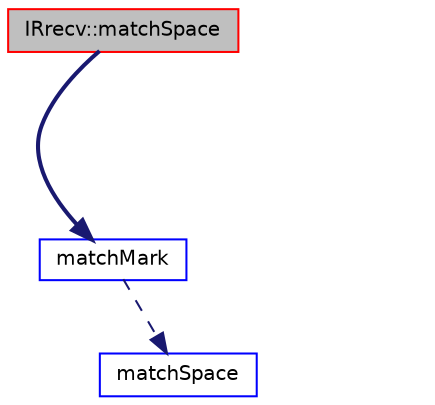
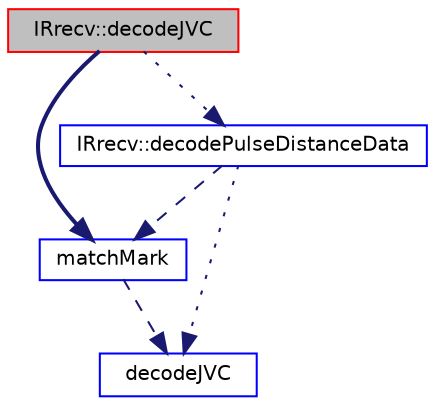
node "IRrecv::matchSpace": label "IRrecv::matchSpace" -> "IRrecv::decodeJVC"
node "IRrecv::decodePulseDistanceData": added
node "matchSpace": label "matchSpace" -> "decodeJVC"
